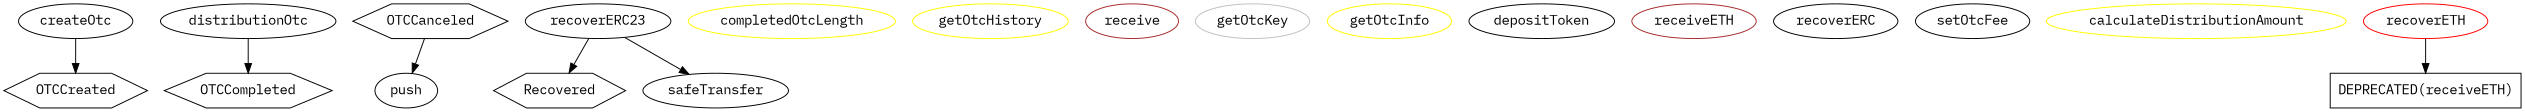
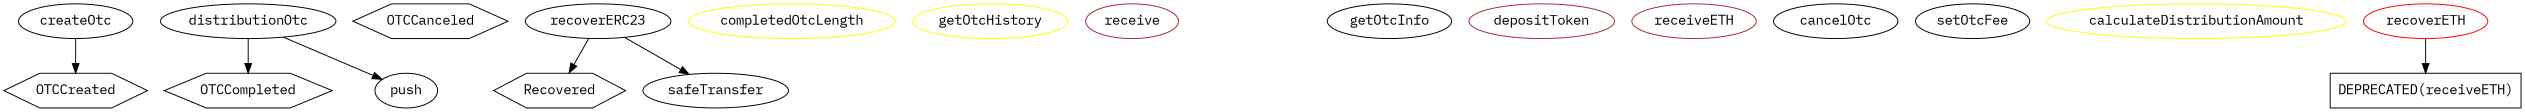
node "getOtcKey": removed
node "getOtcInfo": color yellow -> black
node "depositToken": color black -> brown
node "recoverERC": label "recoverERC" -> "cancelOtc"
edge "OTCCanceled" -> "push": now "distributionOtc" -> "push"
